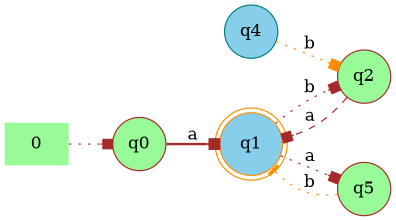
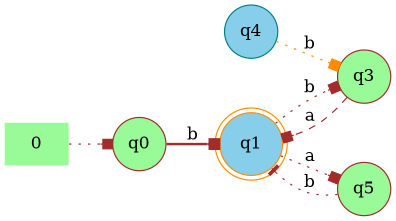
node "q2": label "q2" -> "q3"
edge "q0" -> "q1": label "a" -> "b"
edge "q5" -> "q1": color darkorange -> brown
